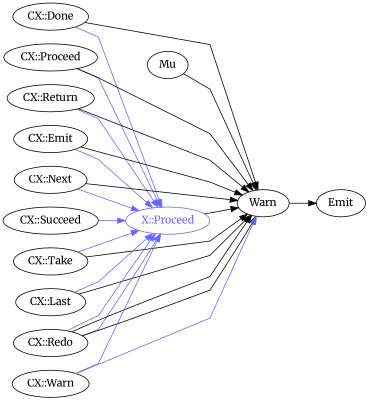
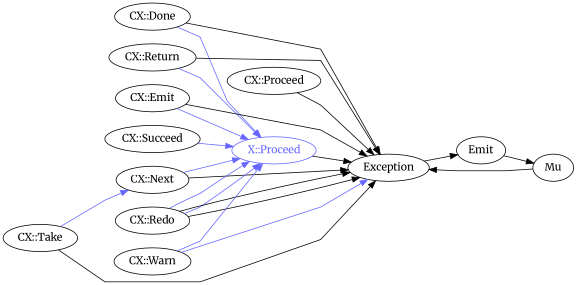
edge "CX::Proceed" -> "X::Proceed": removed
edge "Emit" -> "Mu": added
node "Warn": label "Warn" -> "Exception"
edge "CX::Take" -> "X::Proceed": now "CX::Take" -> "CX::Next"
node "CX::Last": removed
